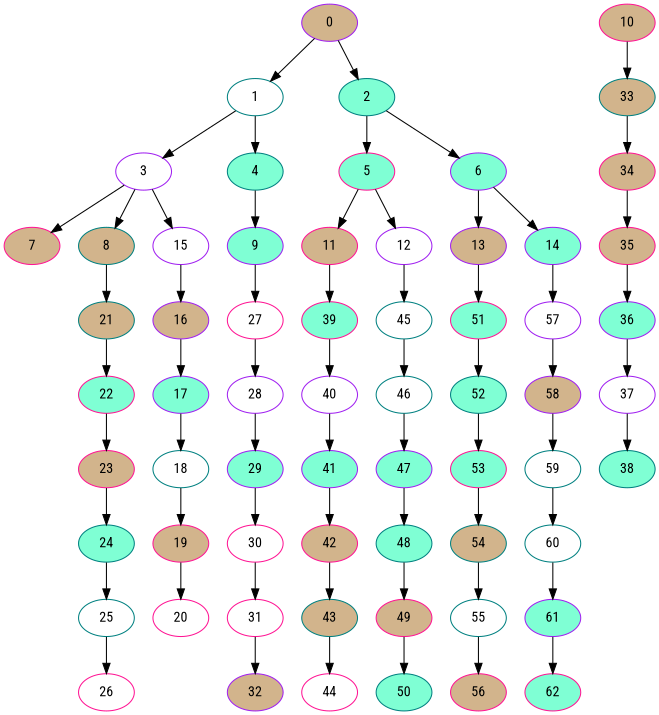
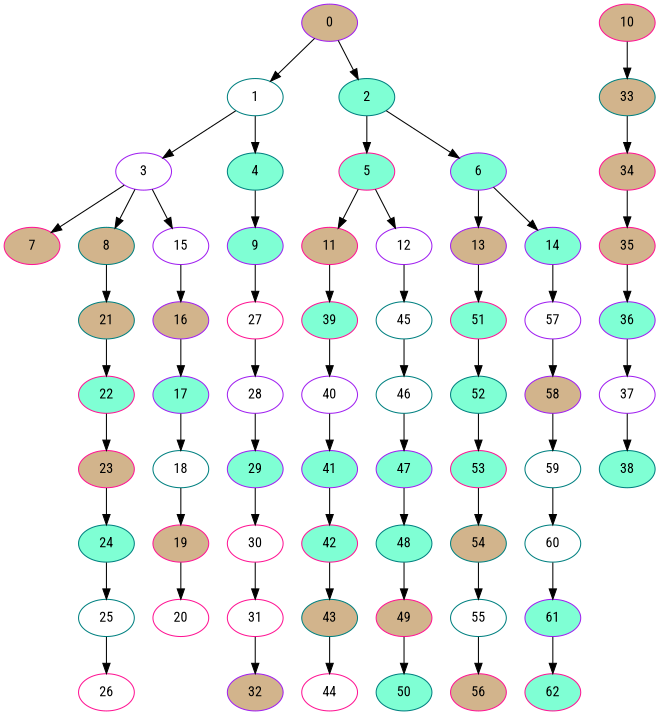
node "42": fillcolor tan -> aquamarine
